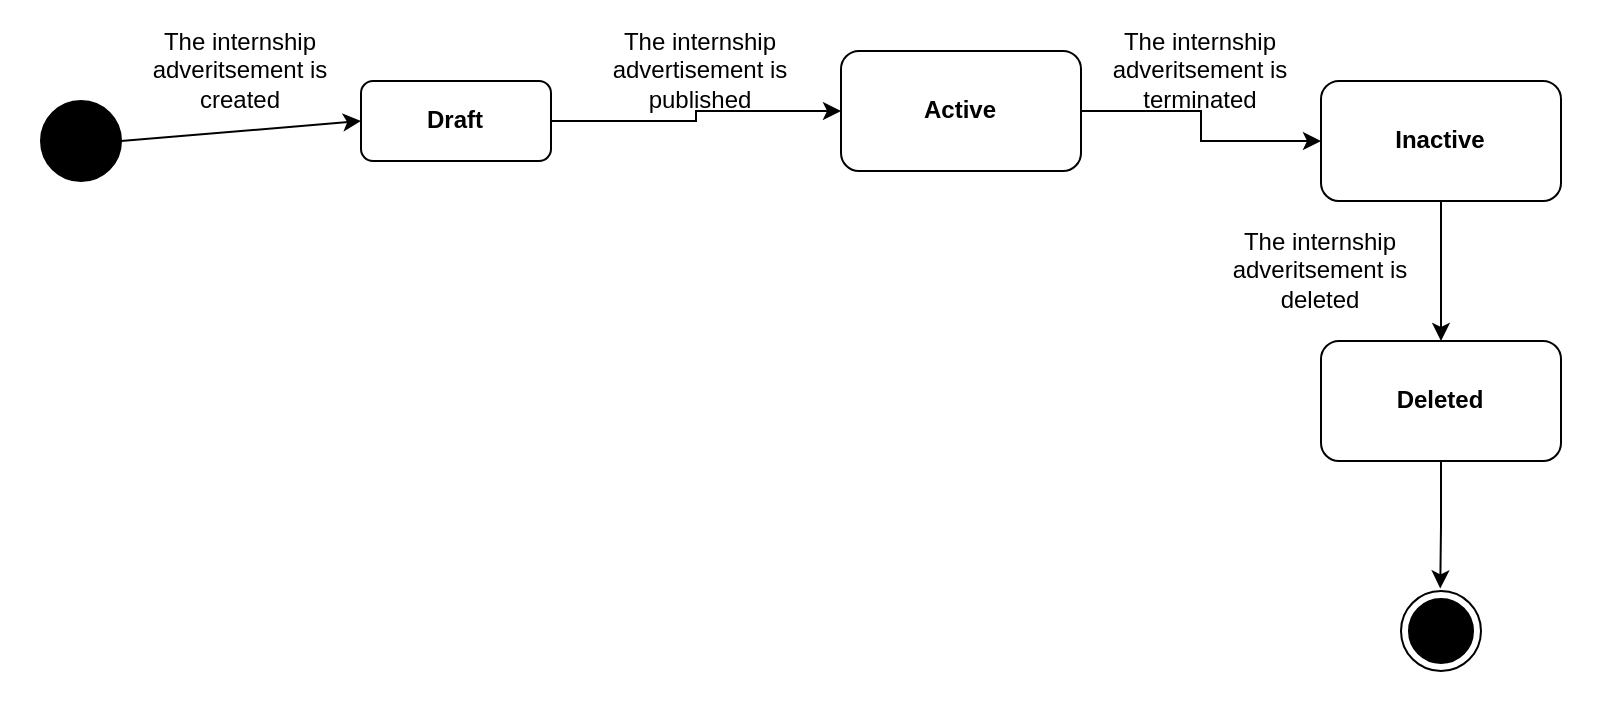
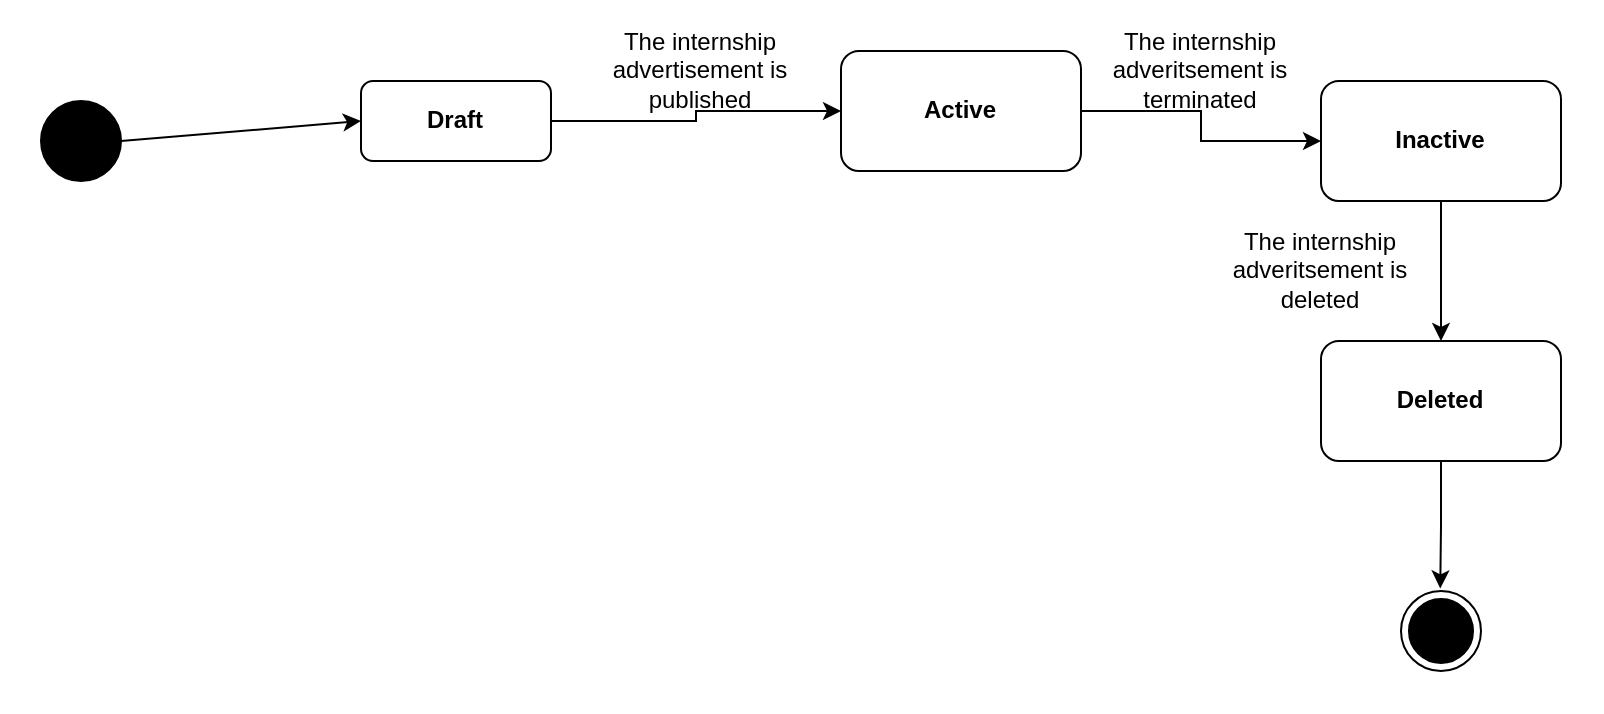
node "The internship adveritsement is created": removed
